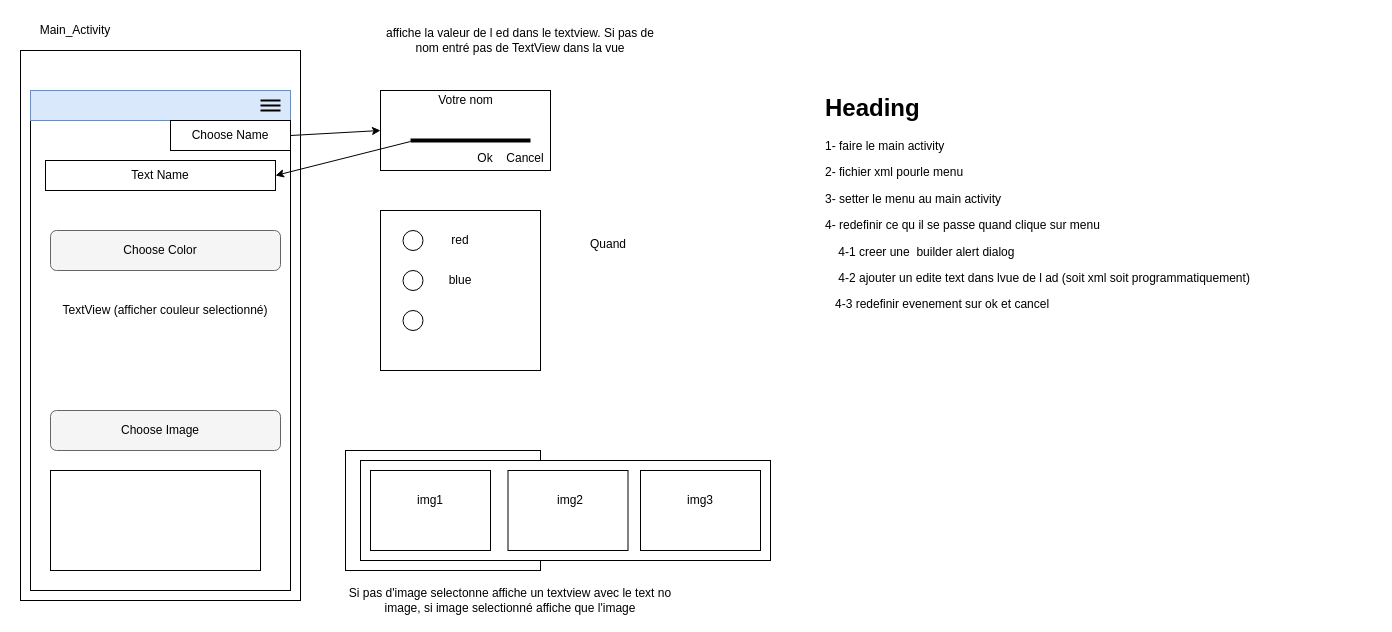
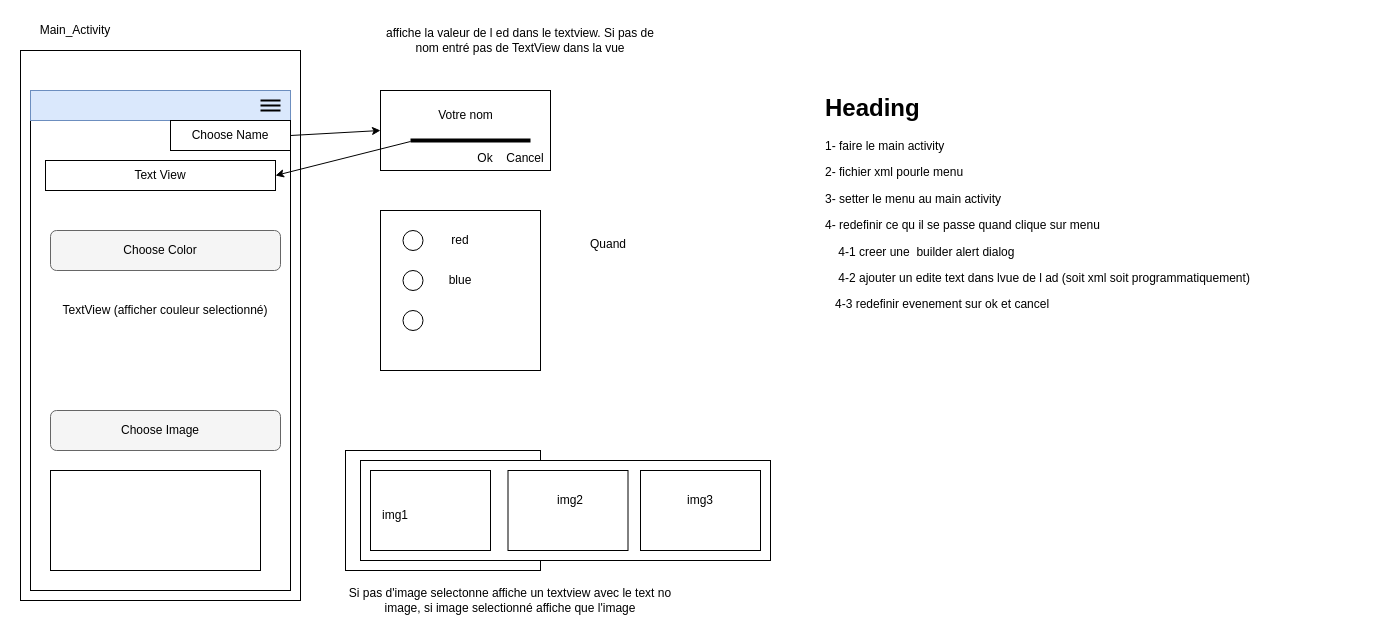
node "Votre nom": moved (466, 101) -> (466, 116)
node "Text Name": label "Text Name" -> "Text View"
node "img1": moved (431, 501) -> (396, 516)
